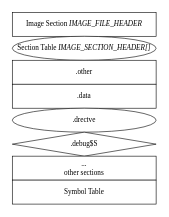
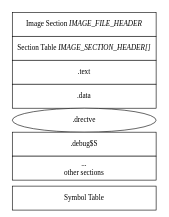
node "Section Table IMAGE_SECTION_HEADER[]": shape ellipse -> rectangle
node ".other": label ".other" -> ".text"
node ".debug$S": shape diamond -> rectangle
node "Symbol Table": moved (84, 192) -> (84, 198)
